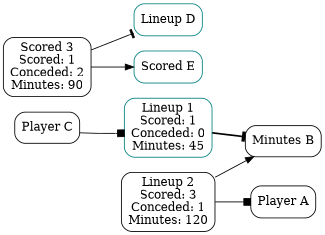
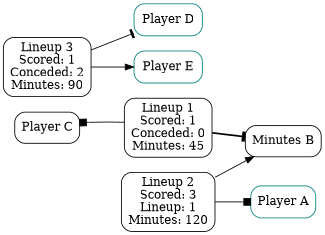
node "Lineup D": label "Lineup D" -> "Player D"
node "Scored 3 Scored: 1 Conceded: 2 Minutes: 90": label "Scored 3 Scored: 1 Conceded: 2 Minutes: 90" -> "Lineup 3 Scored: 1 Conceded: 2 Minutes: 90"
node "Scored E": label "Scored E" -> "Player E"
node "Lineup 1 Scored: 1 Conceded: 0 Minutes: 45": color teal -> black
edge "Player C" -> "Lineup 1 Scored: 1 Conceded: 0 Minutes: 45": reversed
node "Lineup 2 Scored: 3 Conceded: 1 Minutes: 120": label "Lineup 2 Scored: 3 Conceded: 1 Minutes: 120" -> "Lineup 2 Scored: 3 Lineup: 1 Minutes: 120"
node "Player A": color black -> teal
